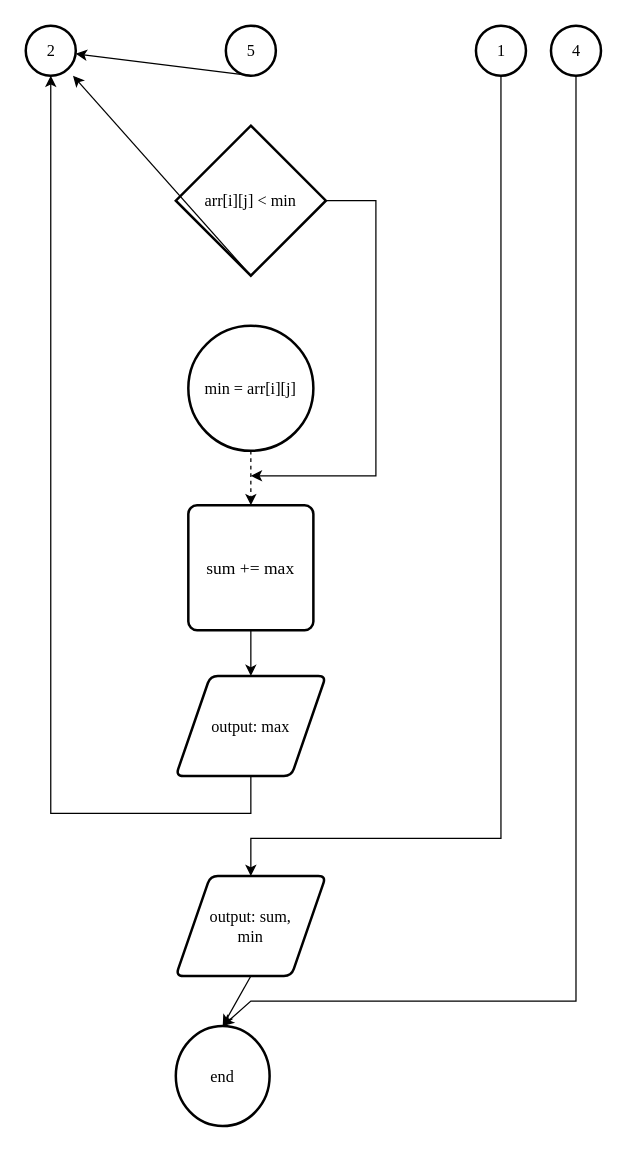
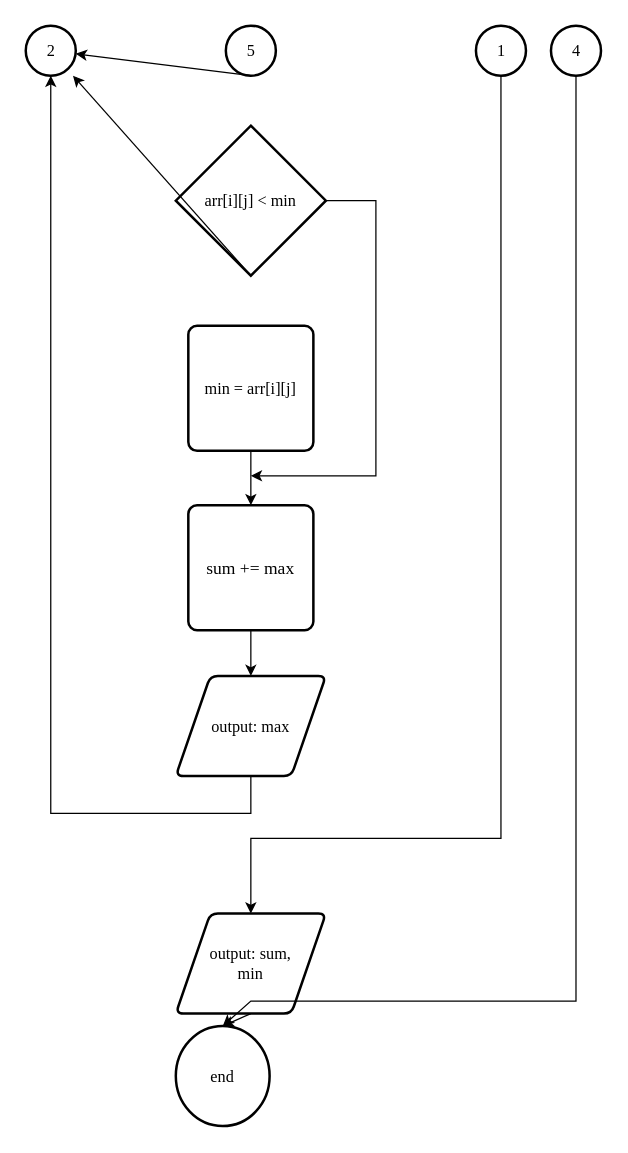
node "min = arr[i][j]": shape ellipse -> rounded rectangle
edge "min = arr[i][j]" -> "sum += max": style dashed -> solid
node "output: sum, min": moved (251, 926) -> (251, 963)
